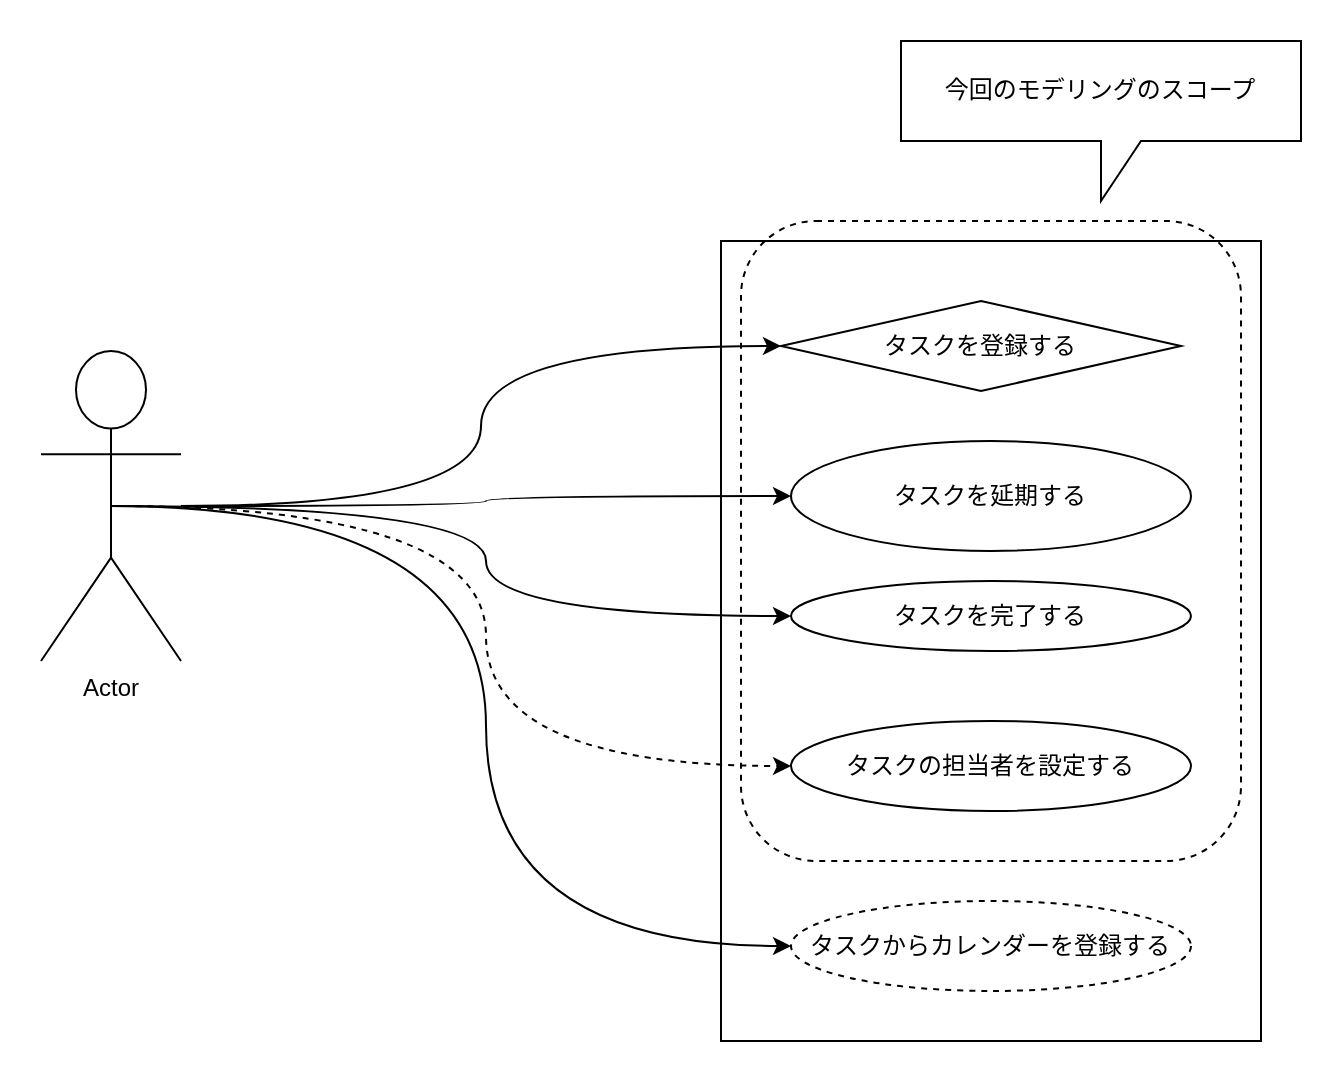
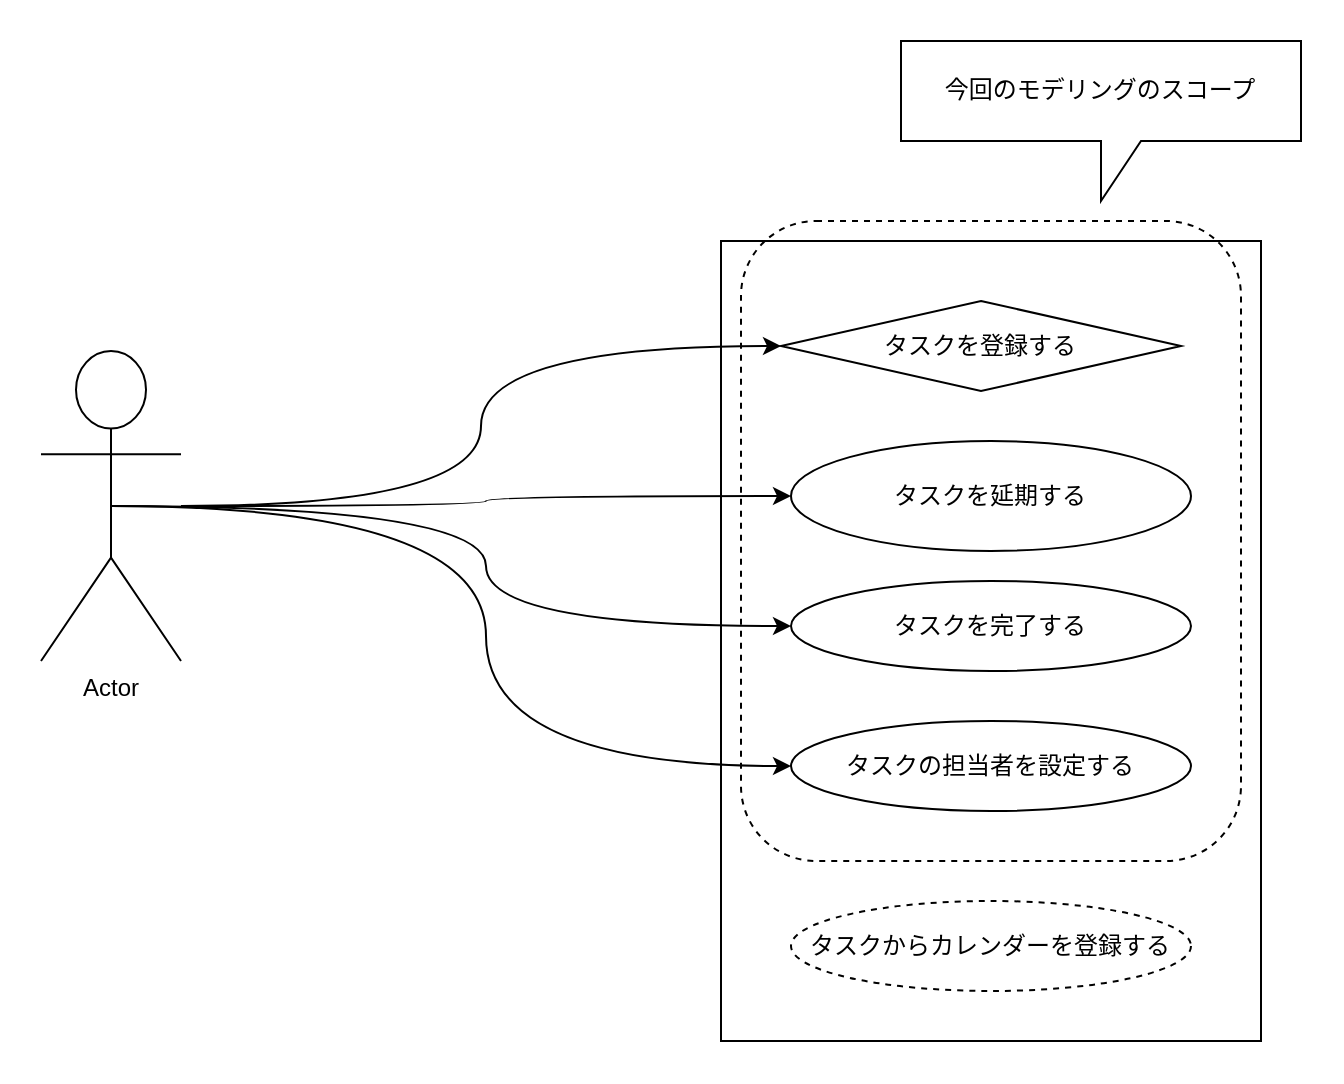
node "タスクを完了する": size 400x70 -> 400x90
edge "Actor" -> "タスクの担当者を設定する": style dashed -> solid
edge "Actor" -> "タスクからカレンダーを登録する": removed
